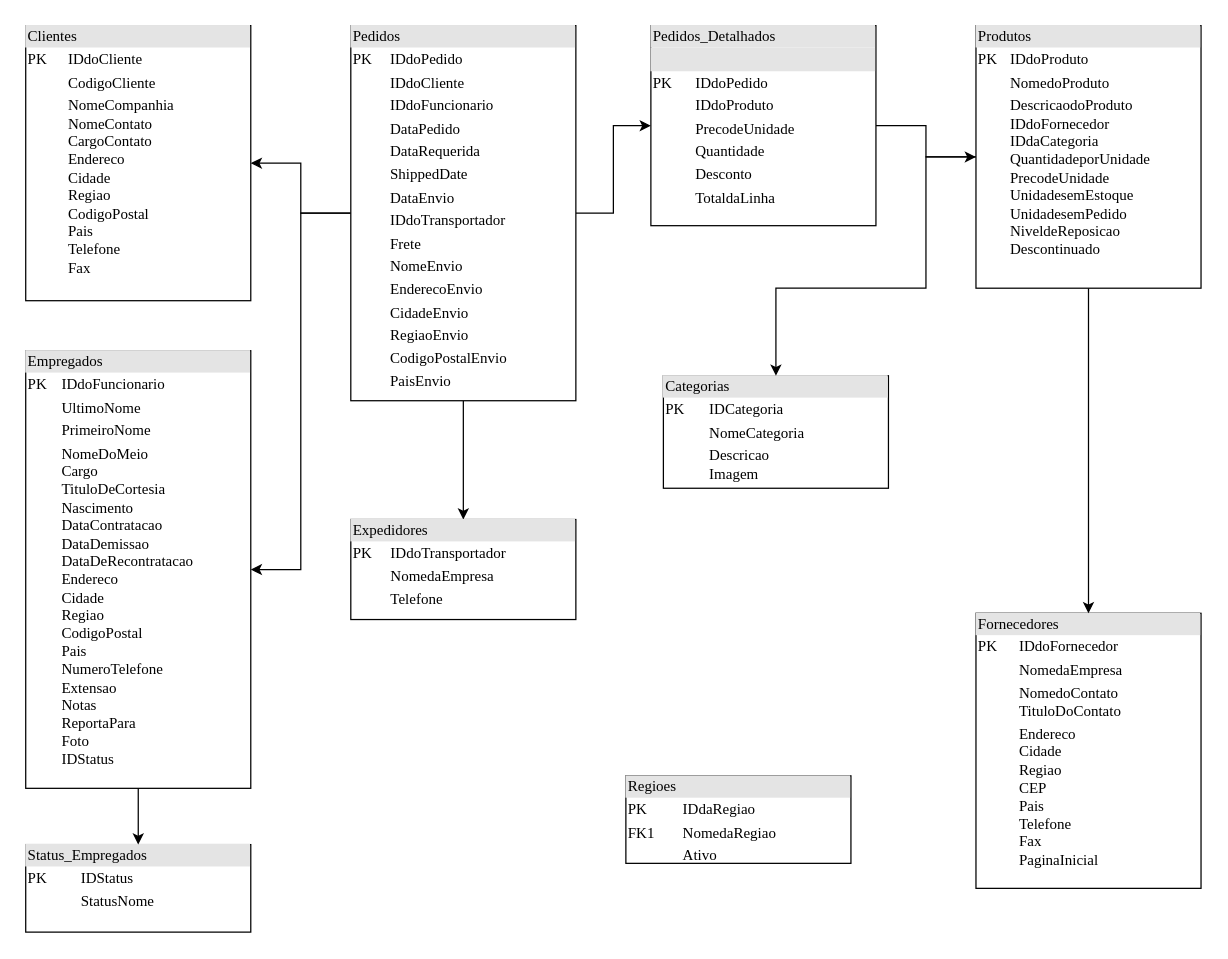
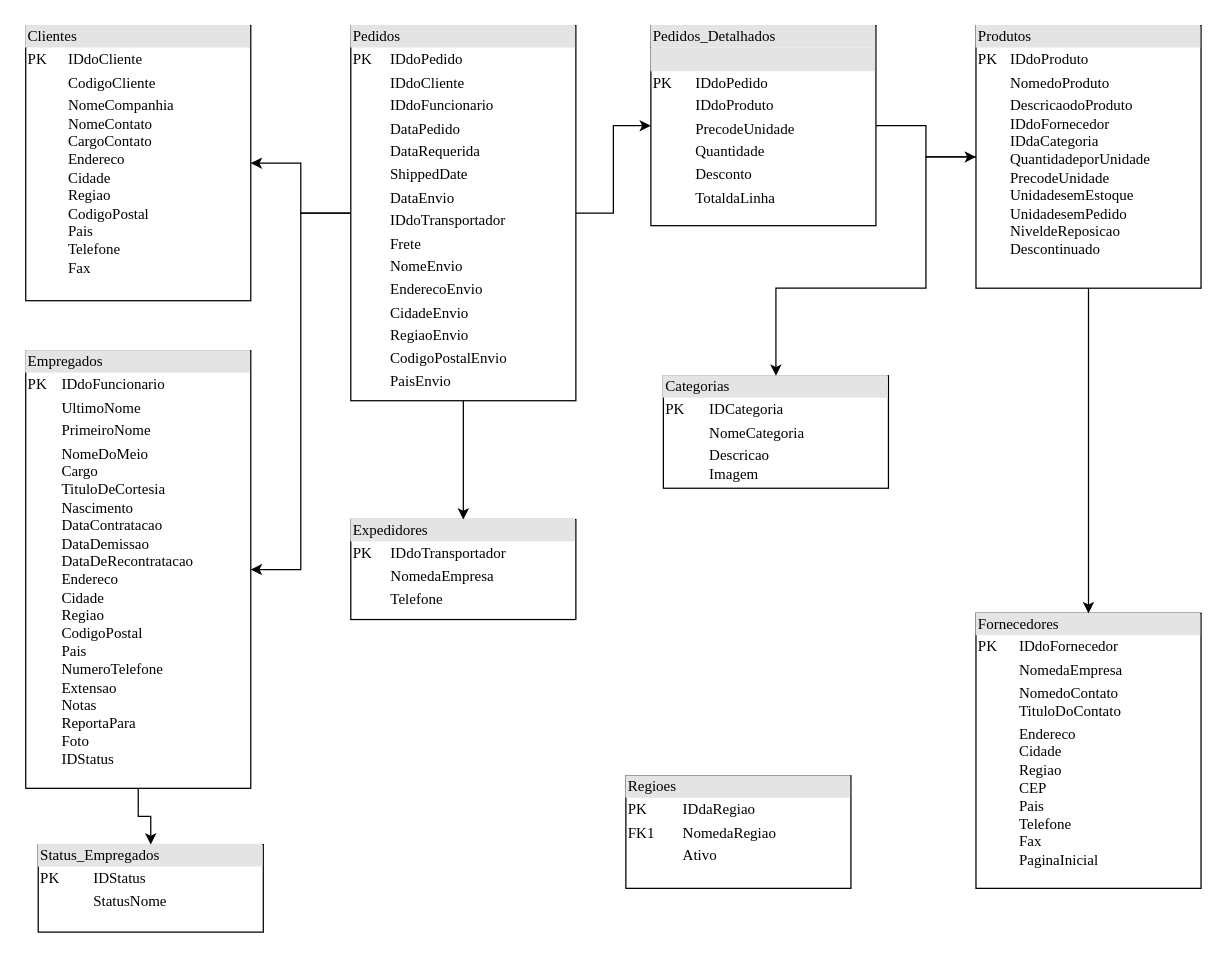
node "Regioes PK IDdaRegiao FK1 NomedaRegiao Ativo": size 225x88 -> 225x113
node "Status_Empregados PK IDStatus StatusNome": moved (138, 888) -> (151, 888)
